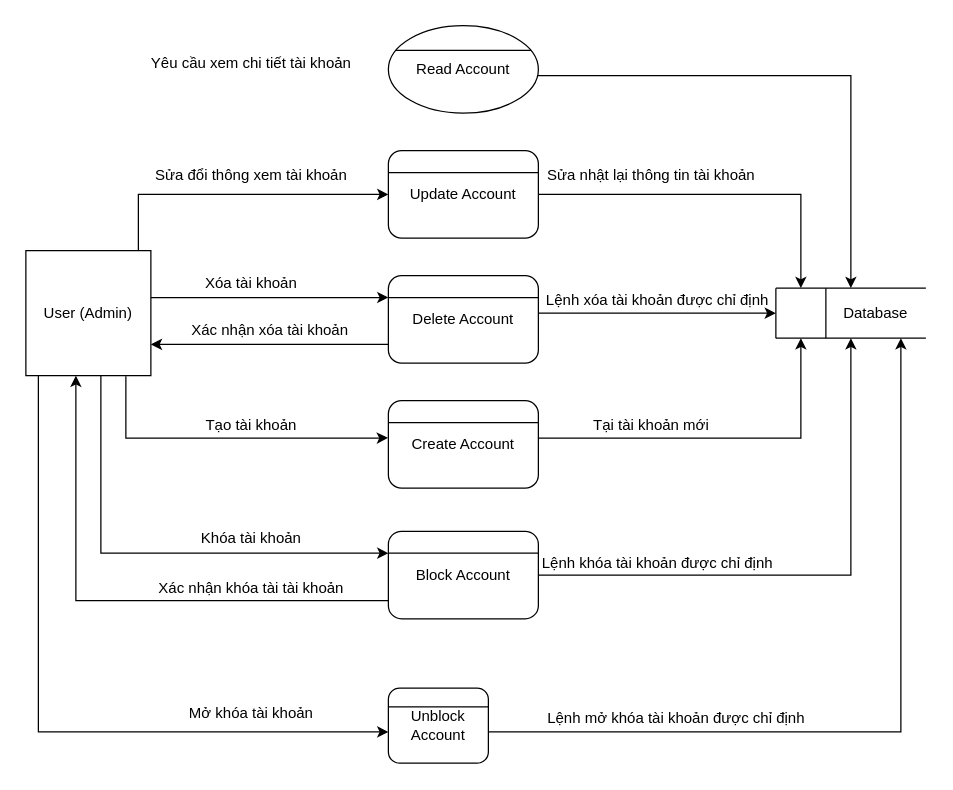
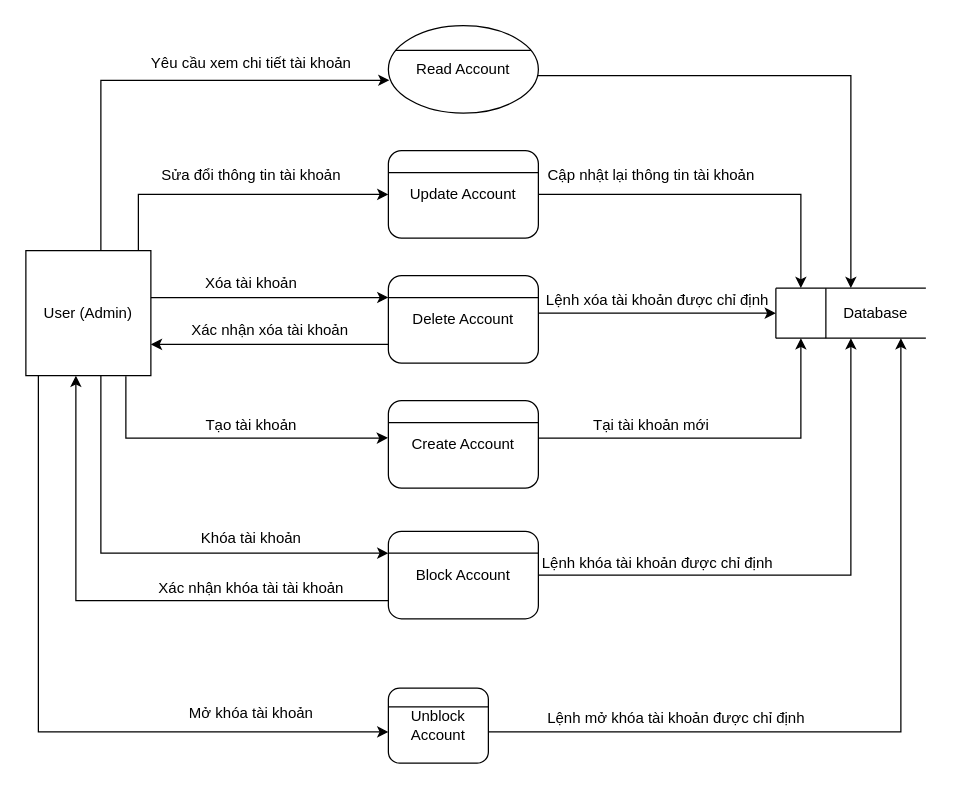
edge "User (Admin)" -> "Read Account": added
node "Sửa đổi thông xem tài khoản": label "Sửa đổi thông xem tài khoản" -> "Sửa đổi thông tin tài khoản"
node "Sửa nhật lại thông tin tài khoản": label "Sửa nhật lại thông tin tài khoản" -> "Cập nhật lại thông tin tài khoản"
